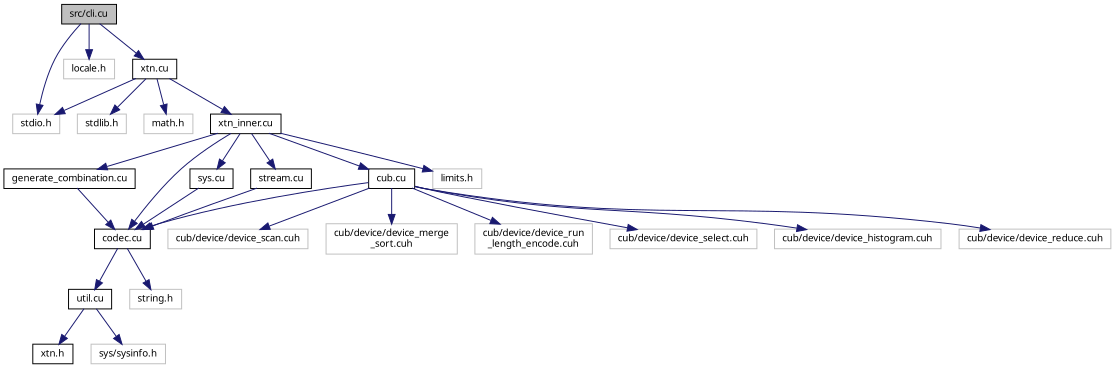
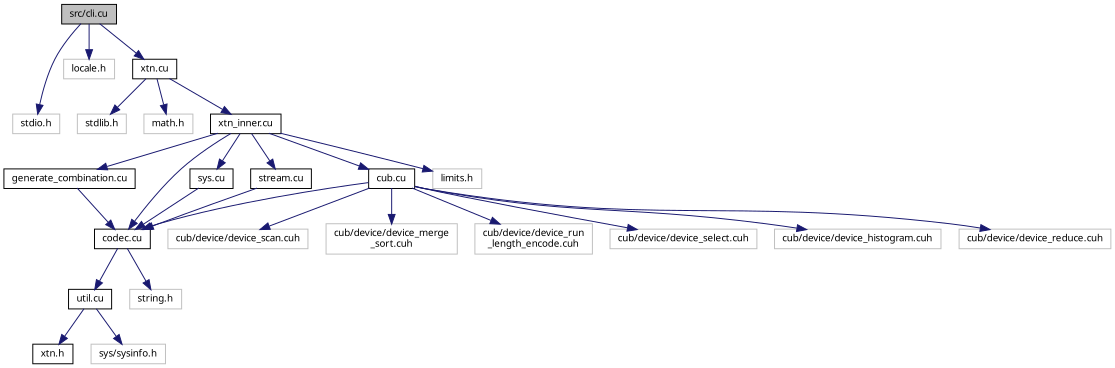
edge "xtn.cu" -> "stdio.h": removed
